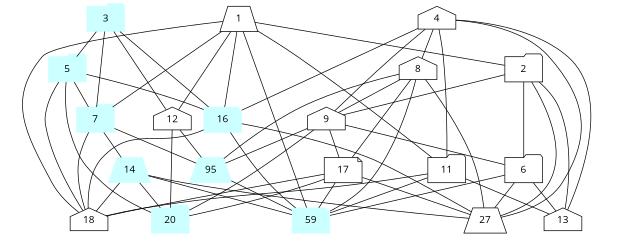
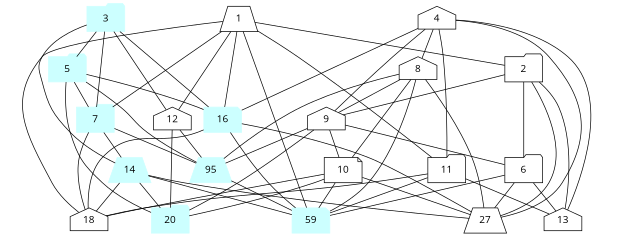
edge "3" -- "14": added
edge "5" -- "18": now "5" -- "95"
node "17": label "17" -> "10"
